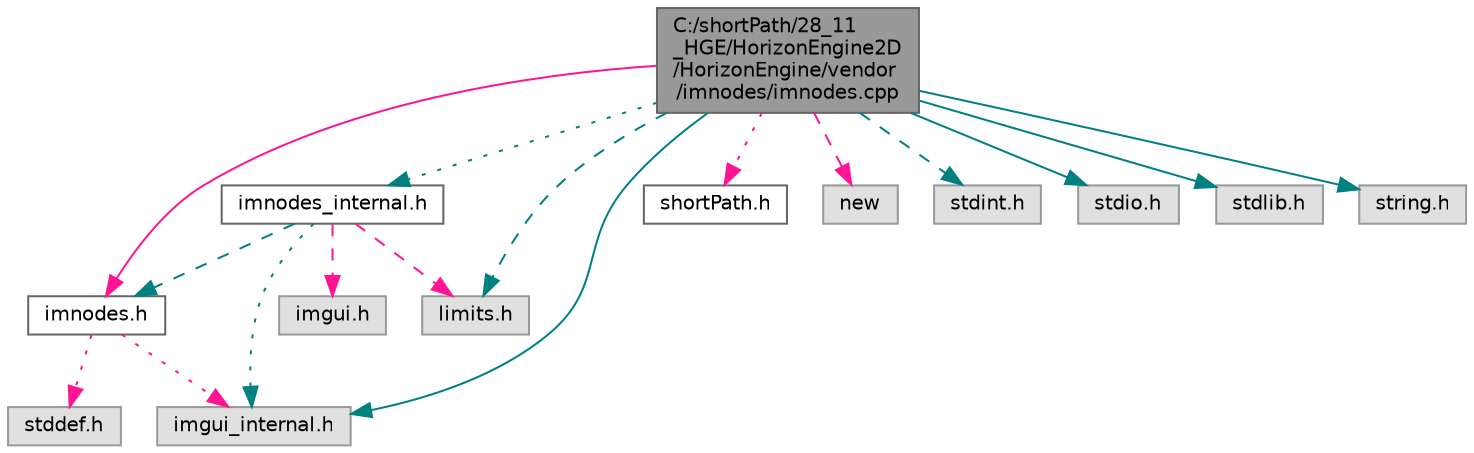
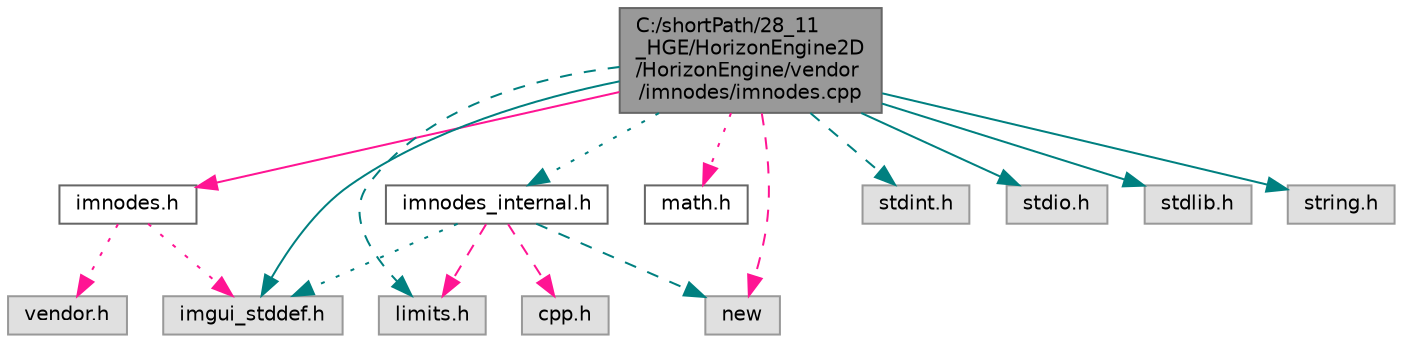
node "shortPath.h": label "shortPath.h" -> "math.h"
edge "imnodes_internal.h" -> "imnodes.h": now "imnodes_internal.h" -> "new"
node "imgui.h": label "imgui.h" -> "cpp.h"
node "stddef.h": label "stddef.h" -> "vendor.h"
node "imgui_internal.h": label "imgui_internal.h" -> "imgui_stddef.h"
